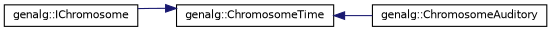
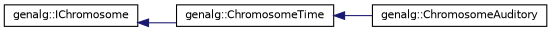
edge "genalg::IChromosome" -> "genalg::ChromosomeTime": reversed
